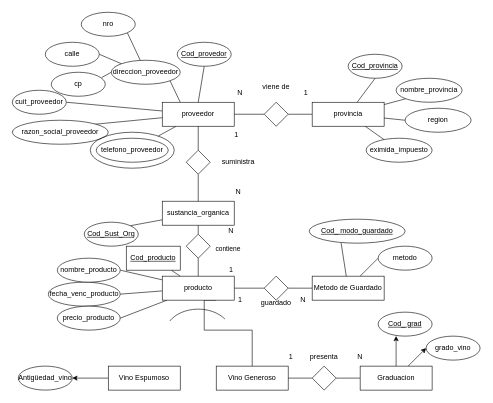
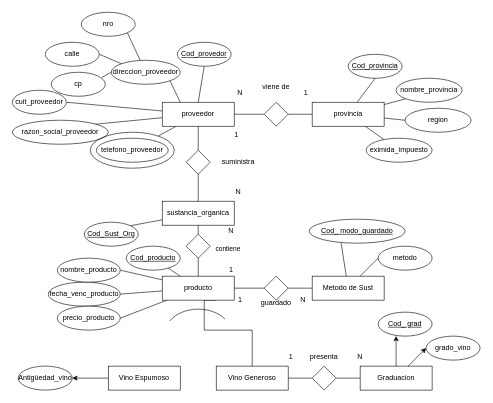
node "Cod_producto": shape rectangle -> ellipse
node "Metodo de Guardado": label "Metodo de Guardado" -> "Metodo de Sust"
